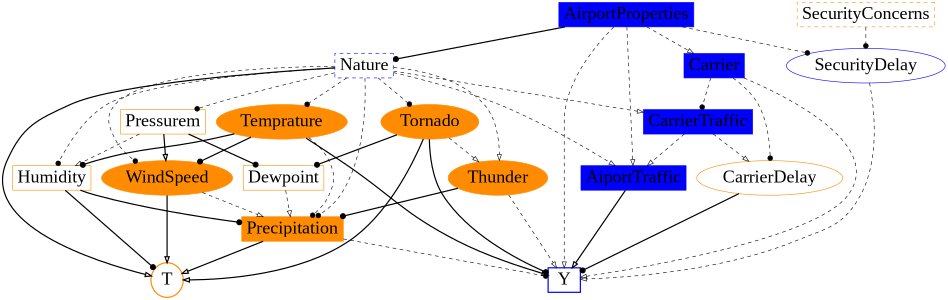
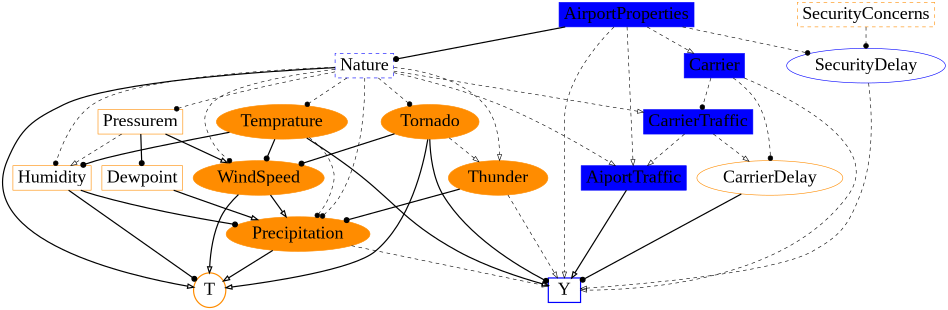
edge "Tornado" -> "Dewpoint": now "Tornado" -> "WindSpeed"
edge "Dewpoint" -> "Precipitation": style dashed -> bold
edge "WindSpeed" -> "Precipitation": style dashed -> bold
node "Precipitation": shape box -> ellipse
edge "Precipitation" -> "Y": arrowhead dot -> onormal
